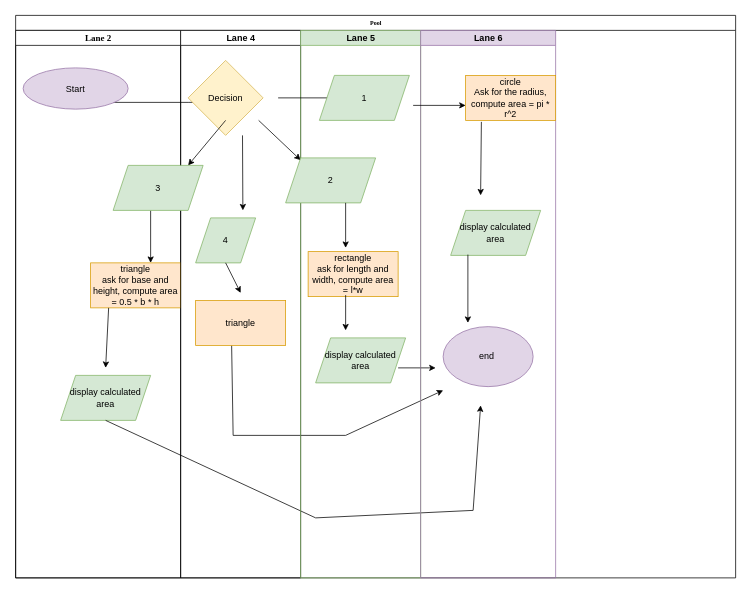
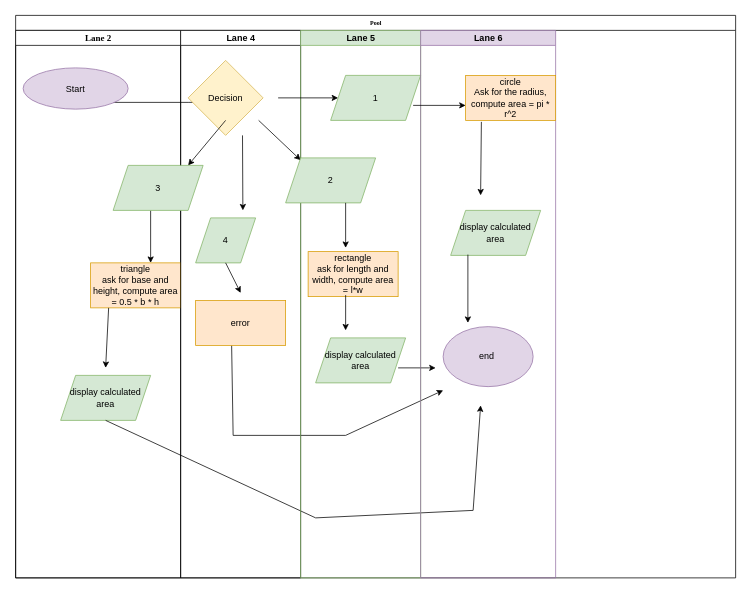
node "1": moved (364, 98) -> (375, 98)
node "triangle": label "triangle" -> "error"
